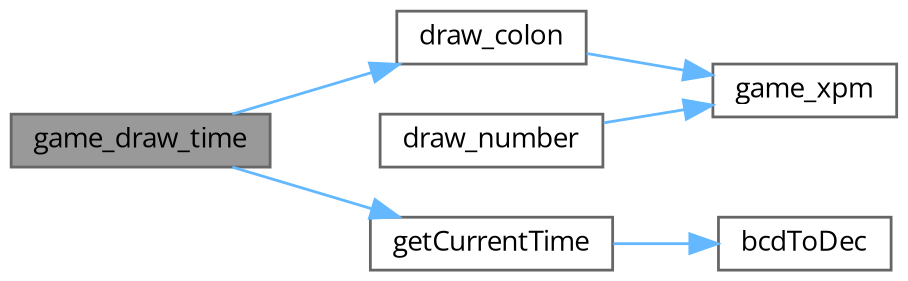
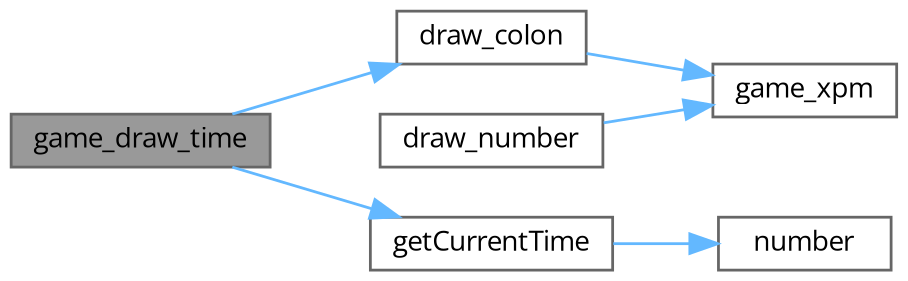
node "bcdToDec": label "bcdToDec" -> "number"
